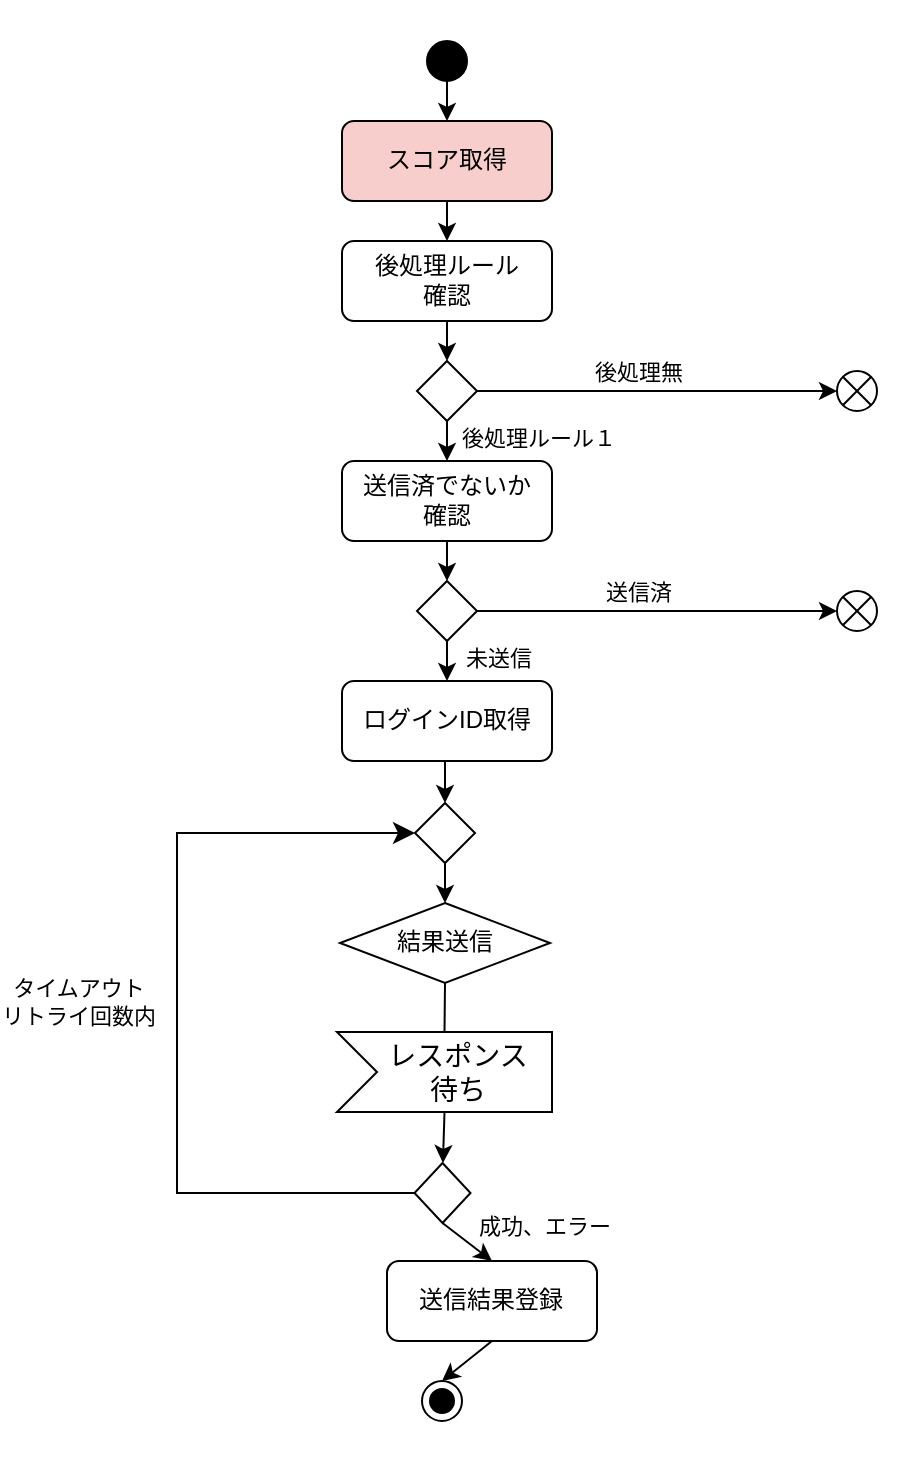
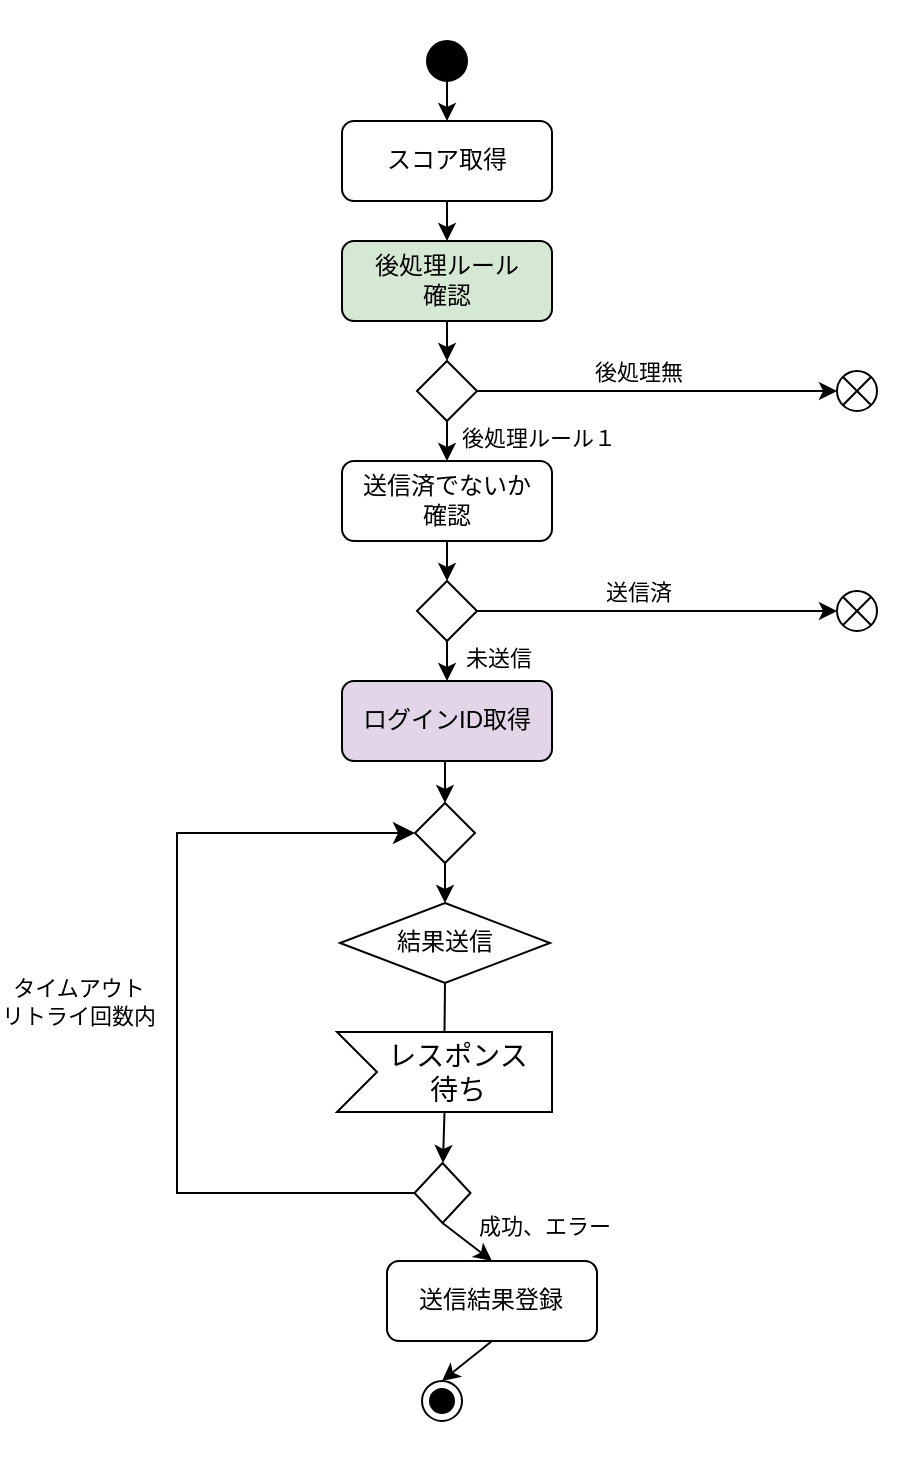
node "スコア取得": fillcolor #f8cecc -> #ffffff
node "後処理ルール 確認": fillcolor #ffffff -> #d5e8d4
node "ログインID取得": fillcolor #ffffff -> #e1d5e7
